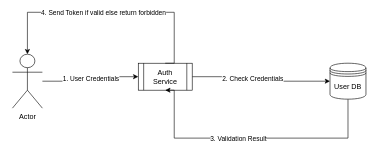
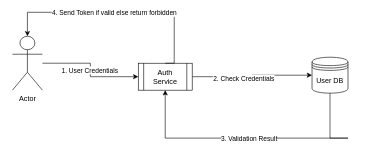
node "Actor": moved (27, 81) -> (27, 63)
node "User DB": moved (348, 81) -> (330, 75)
